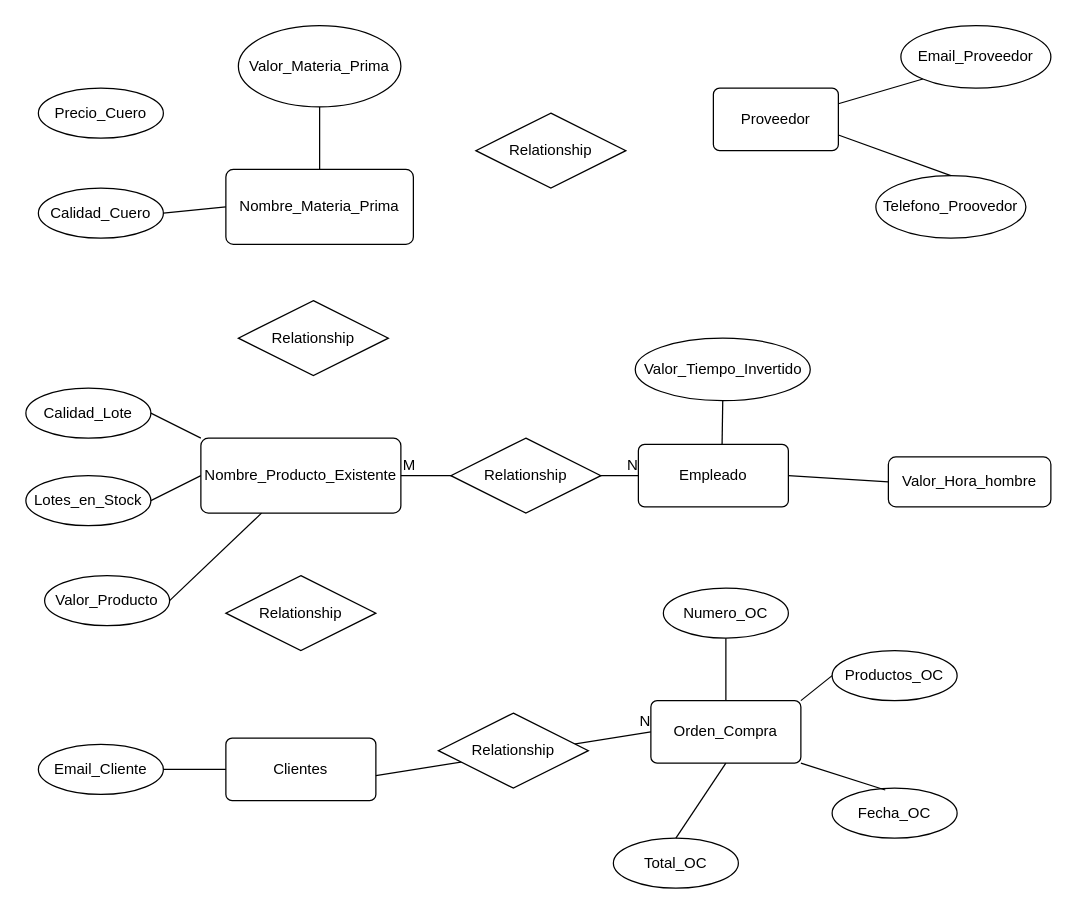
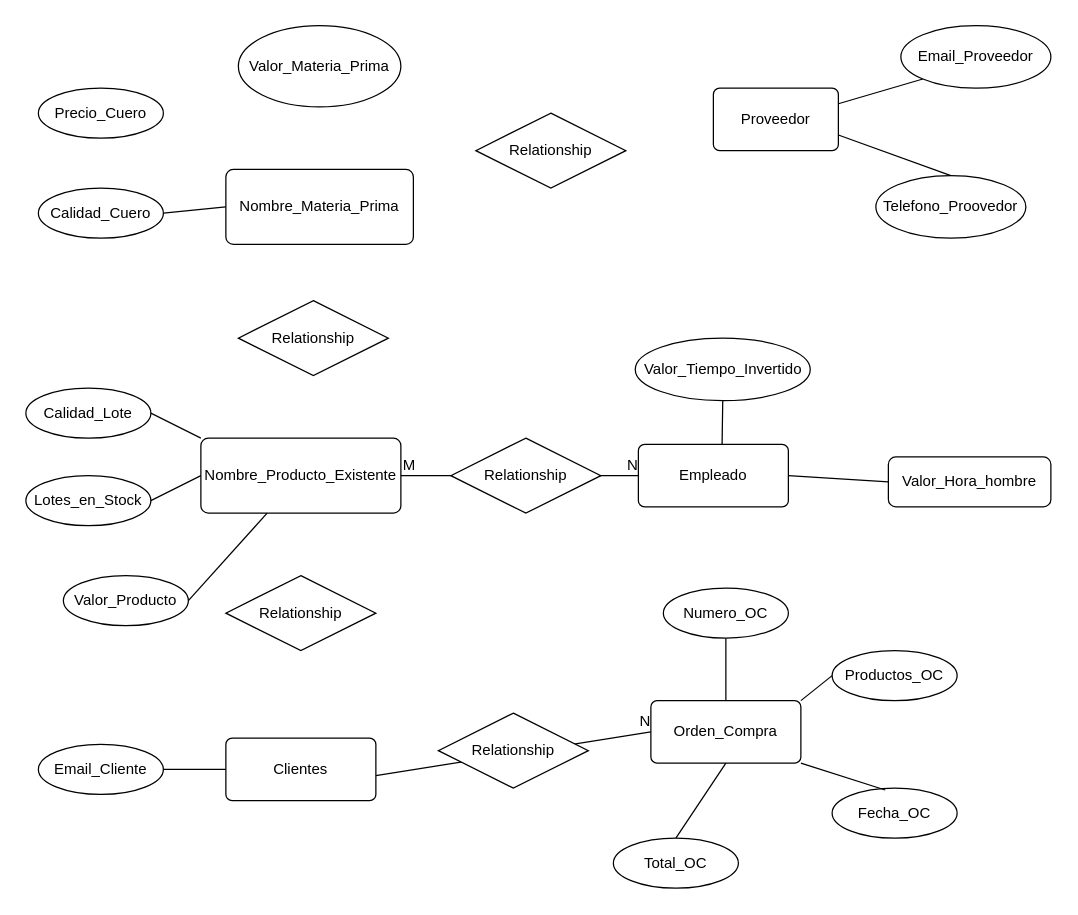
edge "Valor_Materia_Prima" -- "Nombre_Materia_Prima": removed
node "Valor_Producto": moved (107, 601) -> (126, 601)
